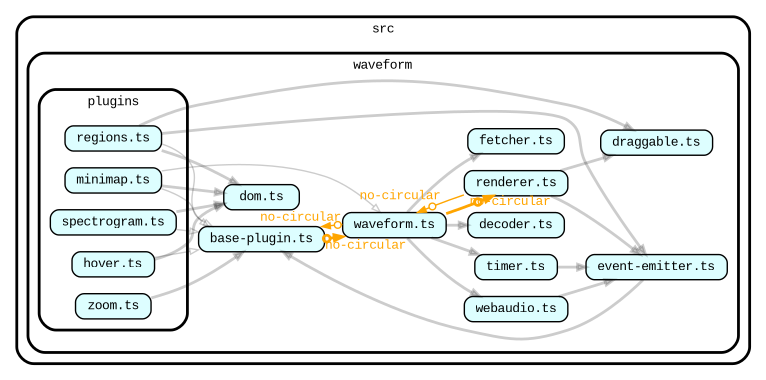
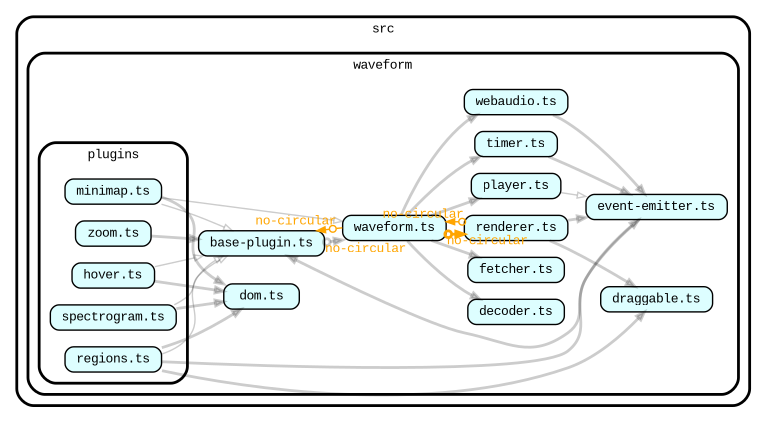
node "player.ts": added
edge "base-plugin.ts" -> "waveform.ts": color orange -> #00000033
